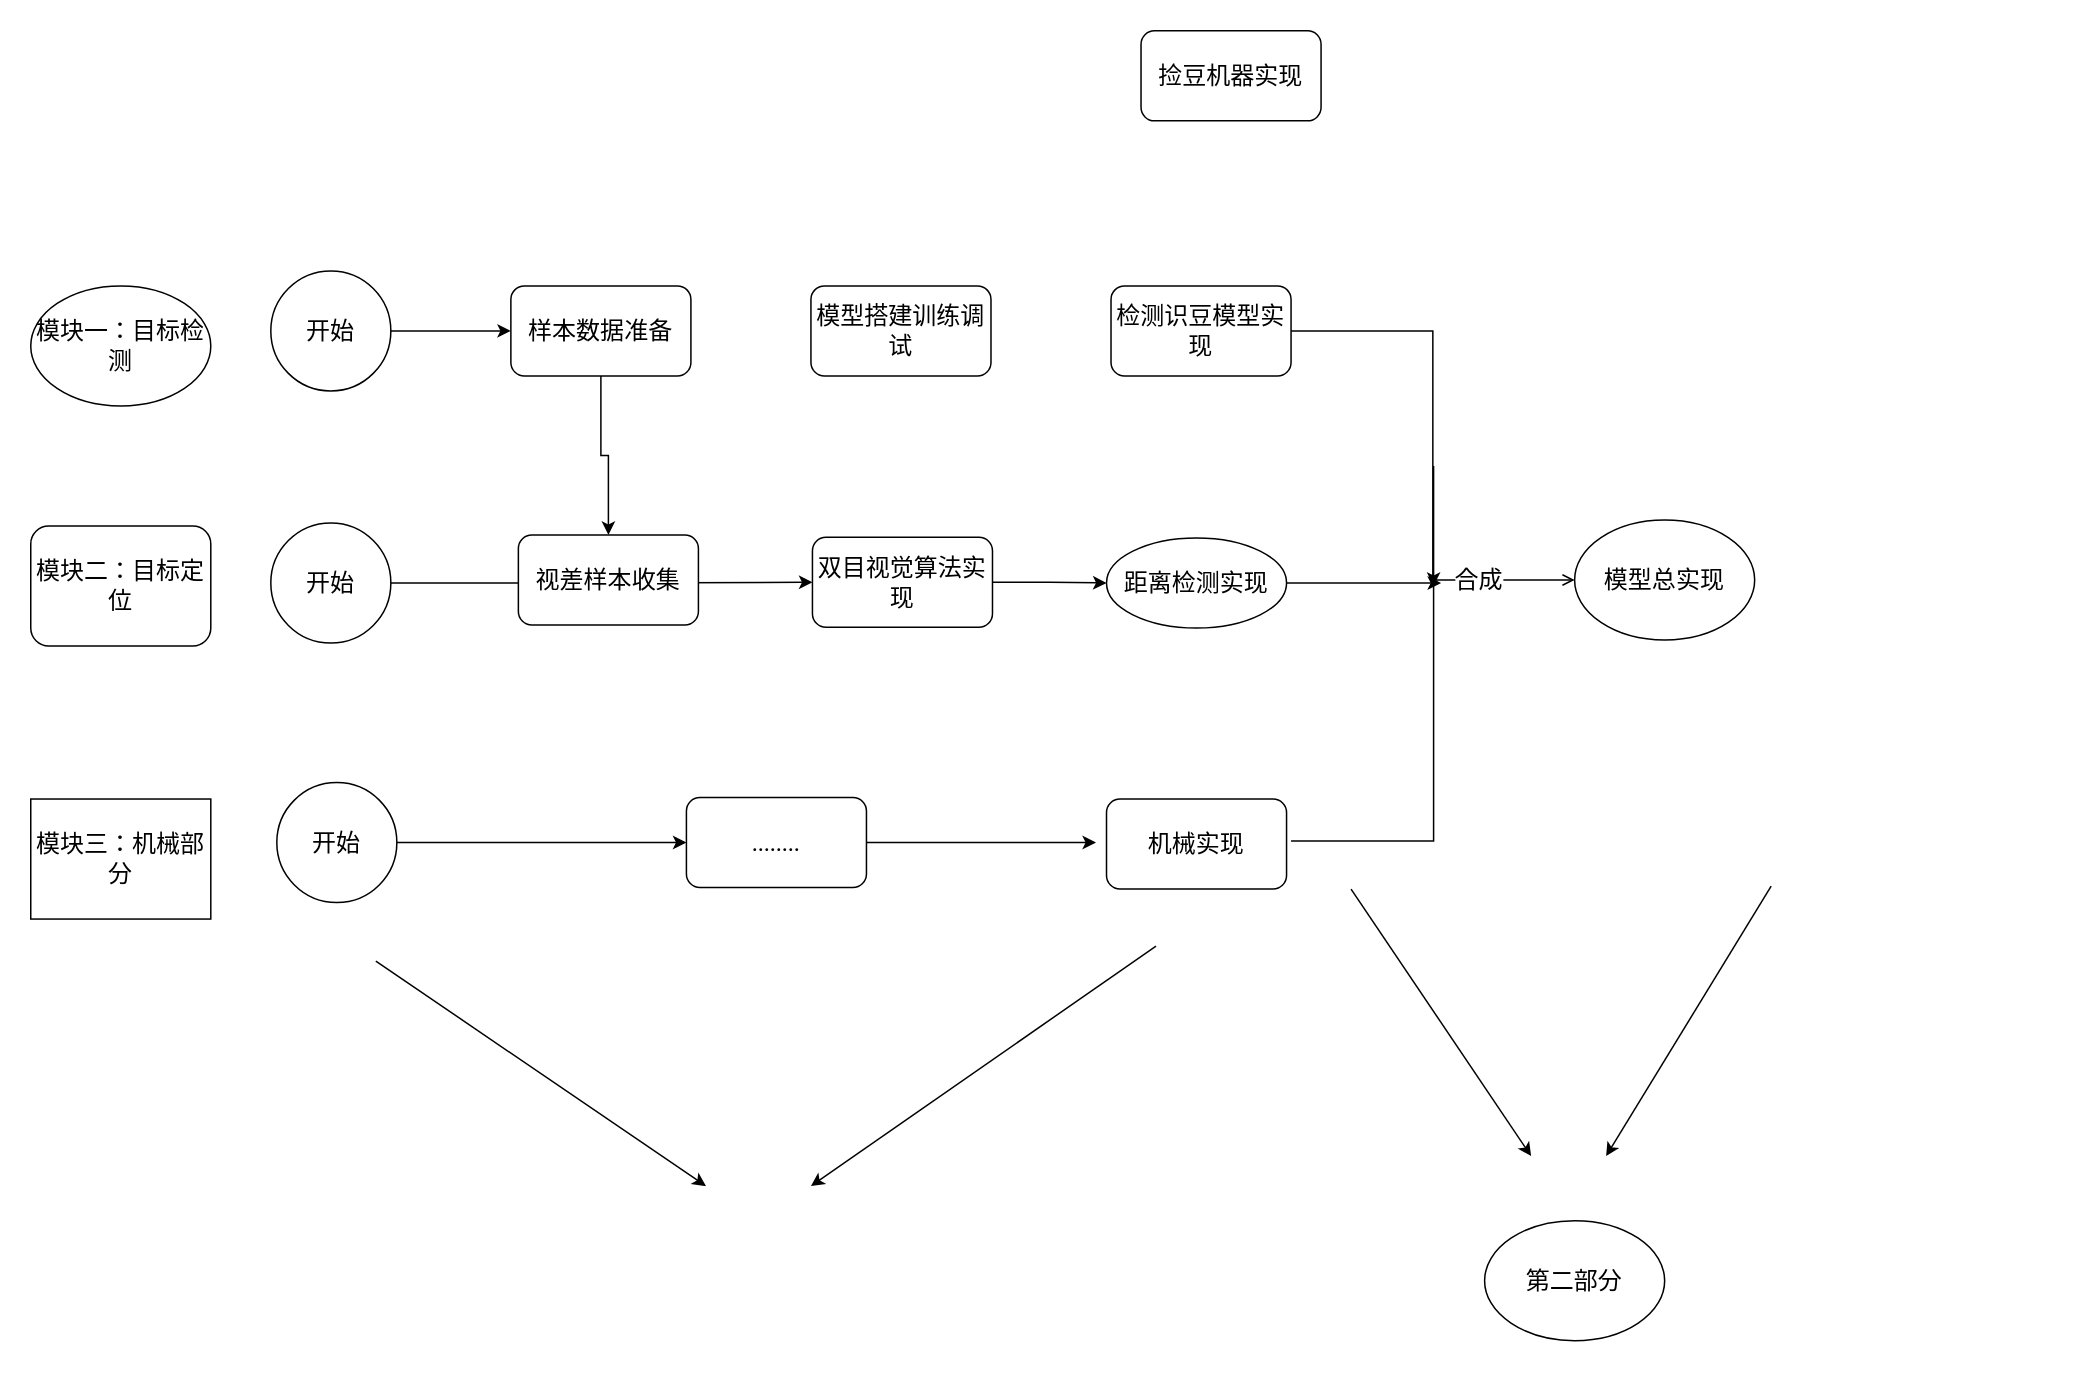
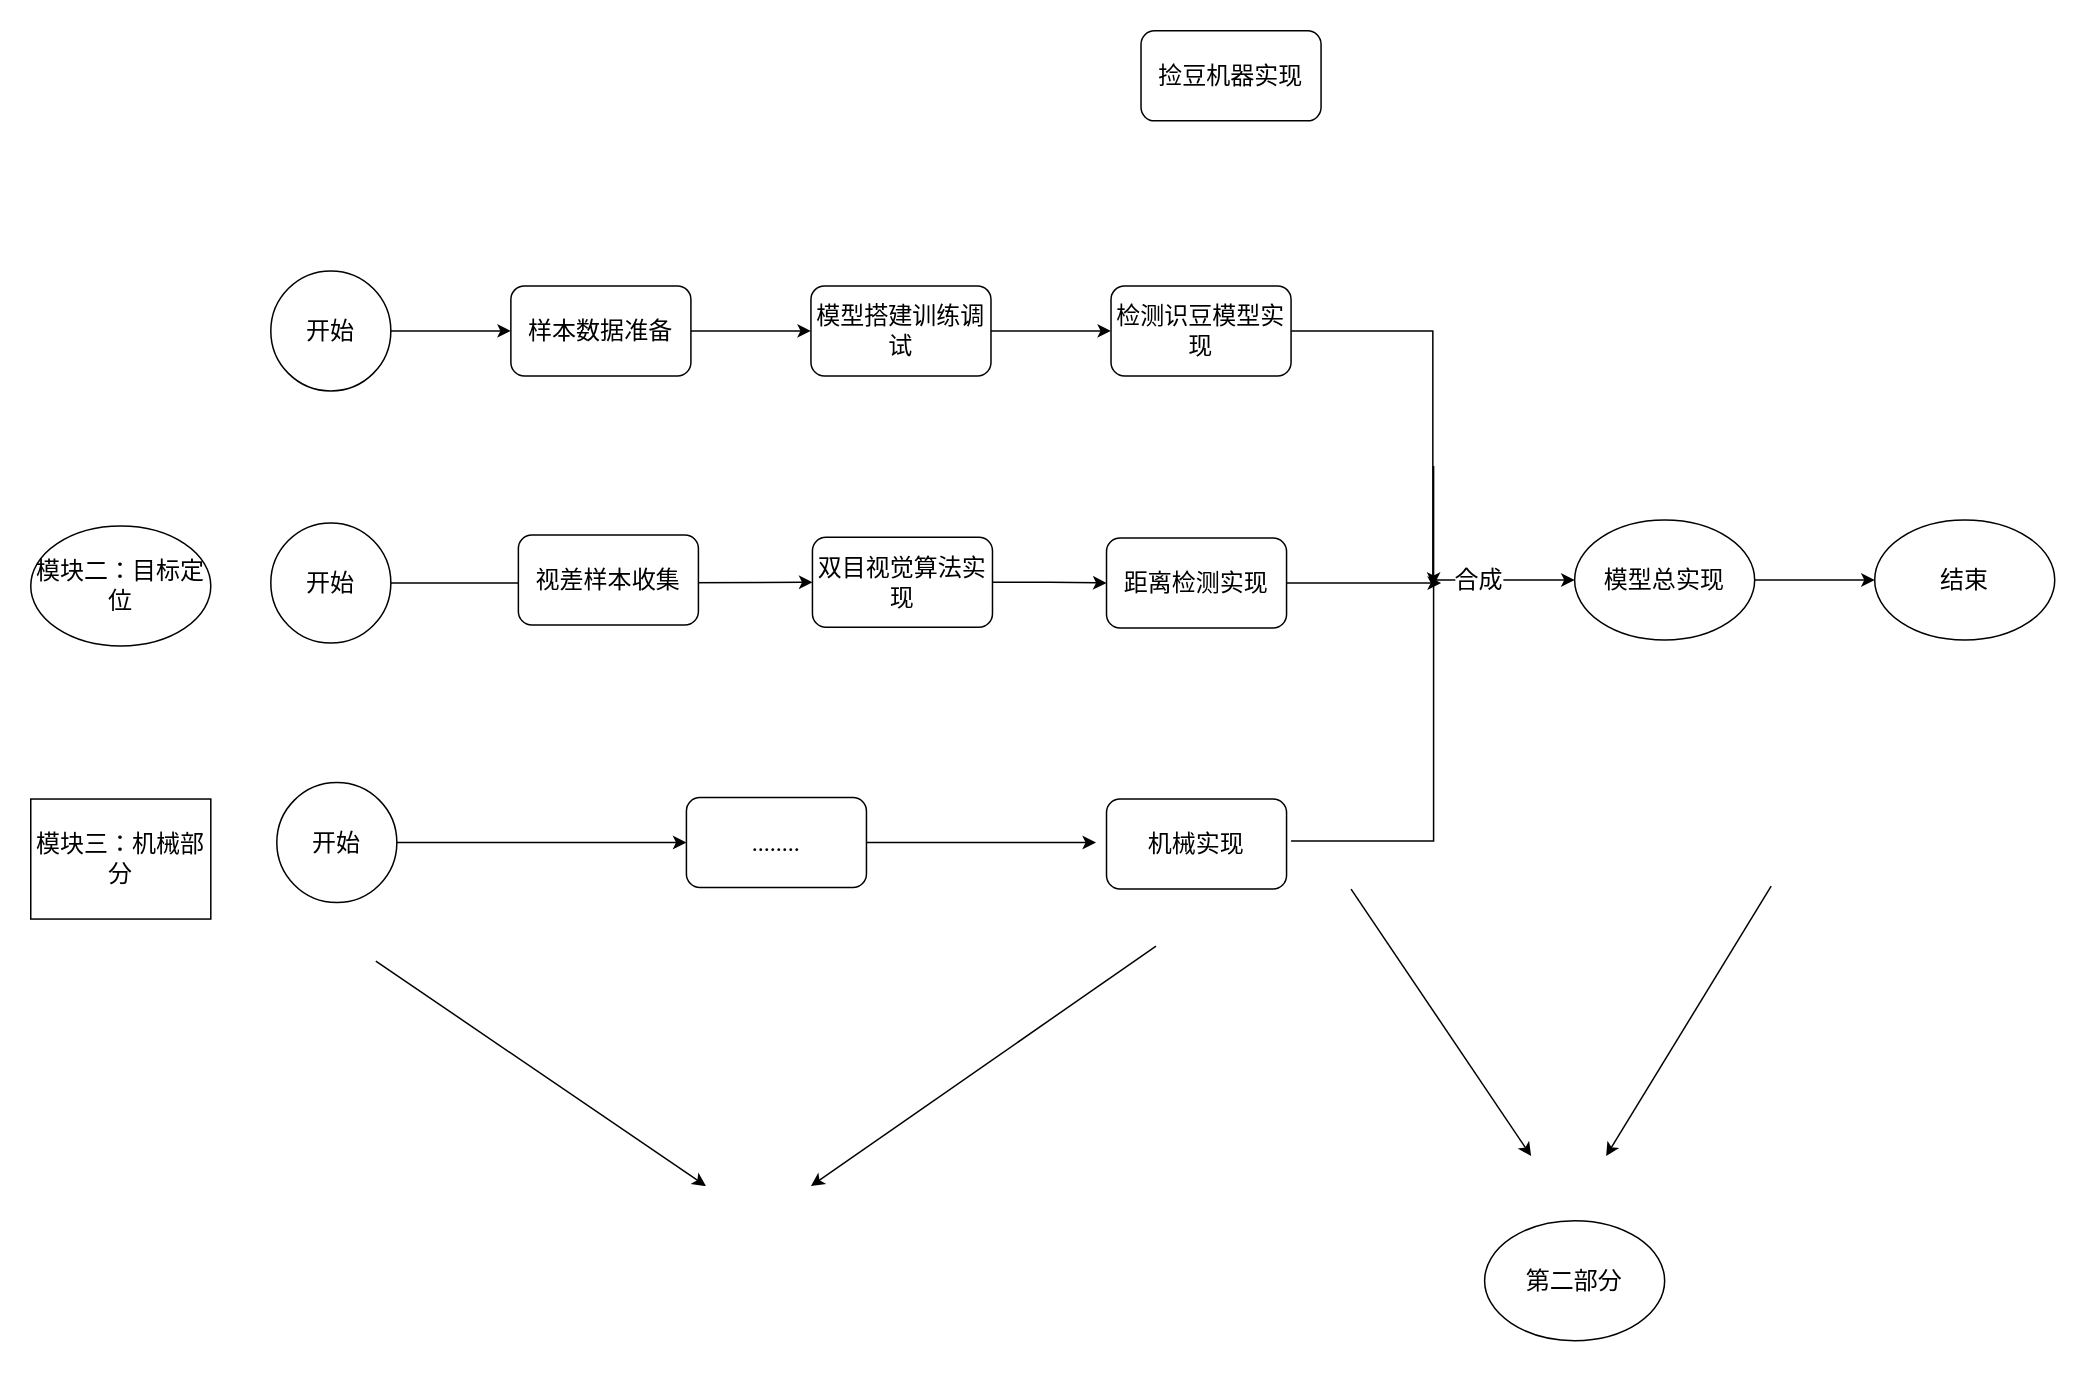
edge "模型搭建训练调试" -> "检测识豆模型实现": added
node "模块一：目标检测": removed
edge "样本数据准备" -> "视差样本收集": now "样本数据准备" -> "模型搭建训练调试"
edge "检测识豆模型实现" -> "模型总实现": arrowhead open -> classic
edge "模型总实现" -> "结束": added
node "结束": added
node "距离检测实现": shape ellipse -> rounded rectangle
node "模块二：目标定位": shape rounded rectangle -> ellipse
